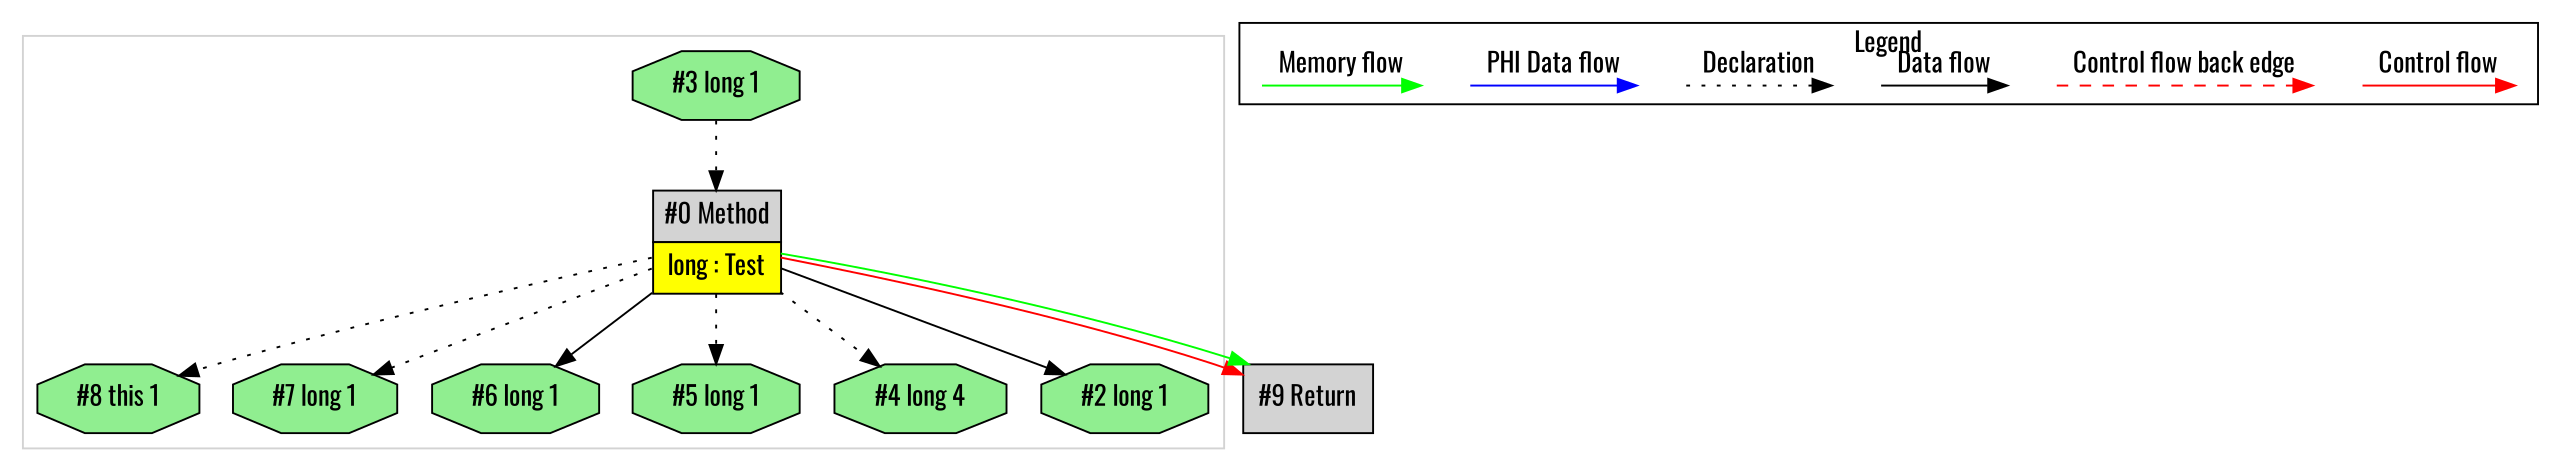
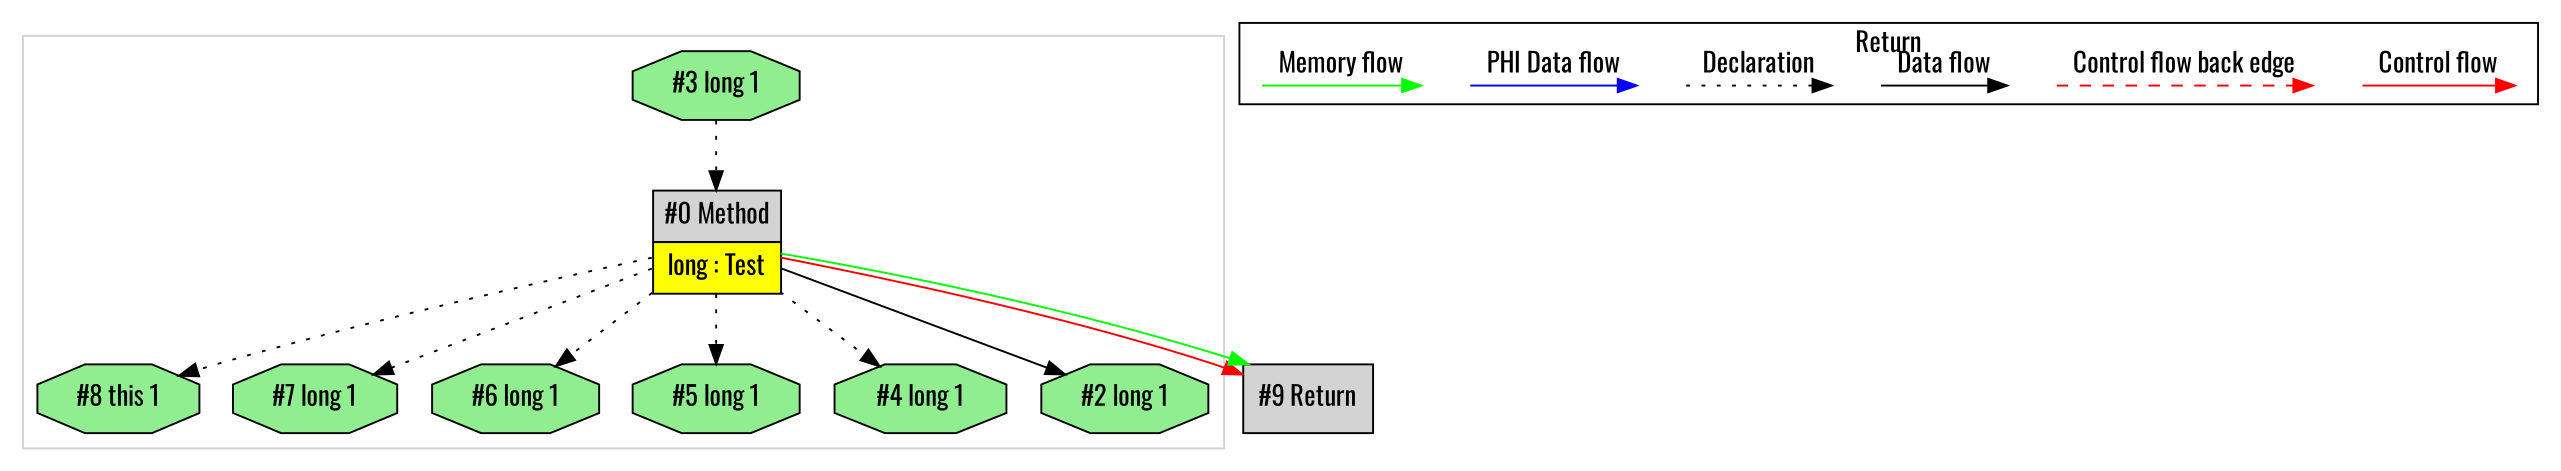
cluster "Legend": label "Legend" -> "Return"
edge "#0 Method" -> "#6 long 1": style solid -> dotted
node "#4 long 4": label "#4 long 4" -> "#4 long 1"
